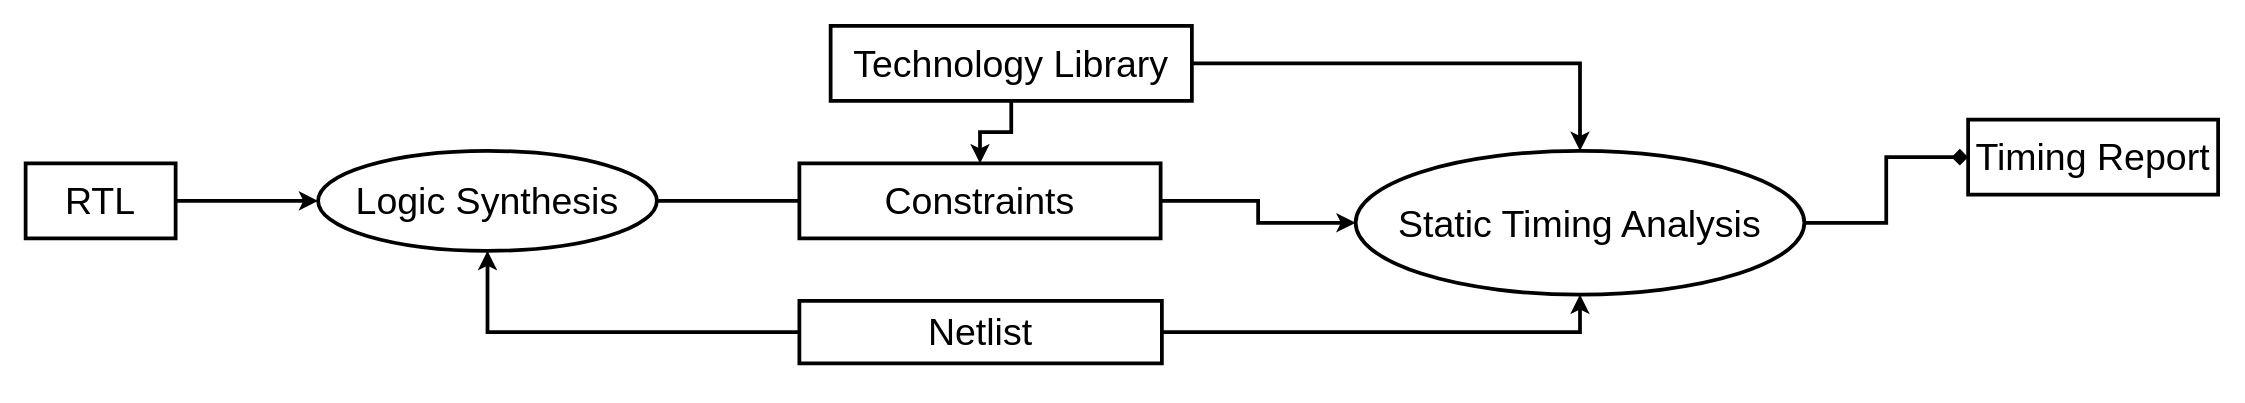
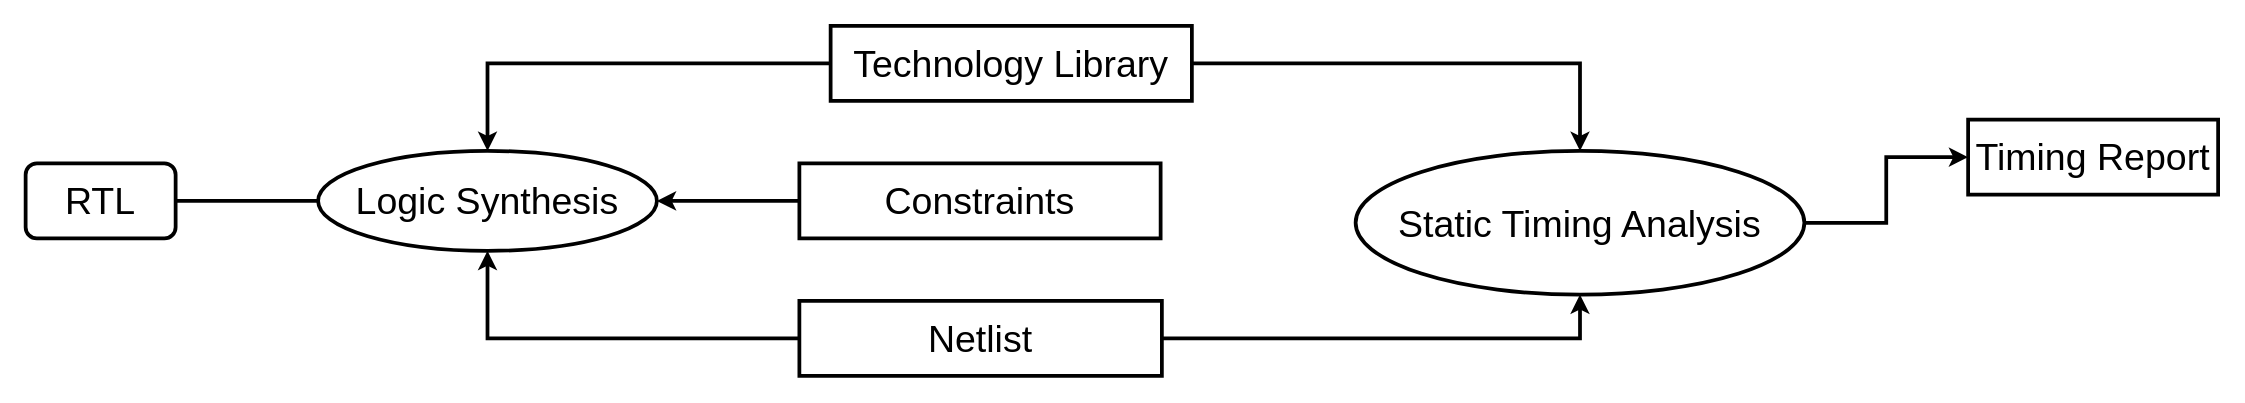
edge "Technology Library" -> "Constraints": now "Technology Library" -> "Logic Synthesis"
edge "Static Timing Analysis" -> "Timing Report": arrowhead diamond -> classic
node "RTL": shape rectangle -> rounded rectangle
edge "RTL" -> "Logic Synthesis": arrowhead classic -> none
edge "Logic Synthesis" -- "Constraints": arrowhead none -> classic
edge "Constraints" -> "Static Timing Analysis": removed
node "Netlist": size 363x63 -> 363x75
